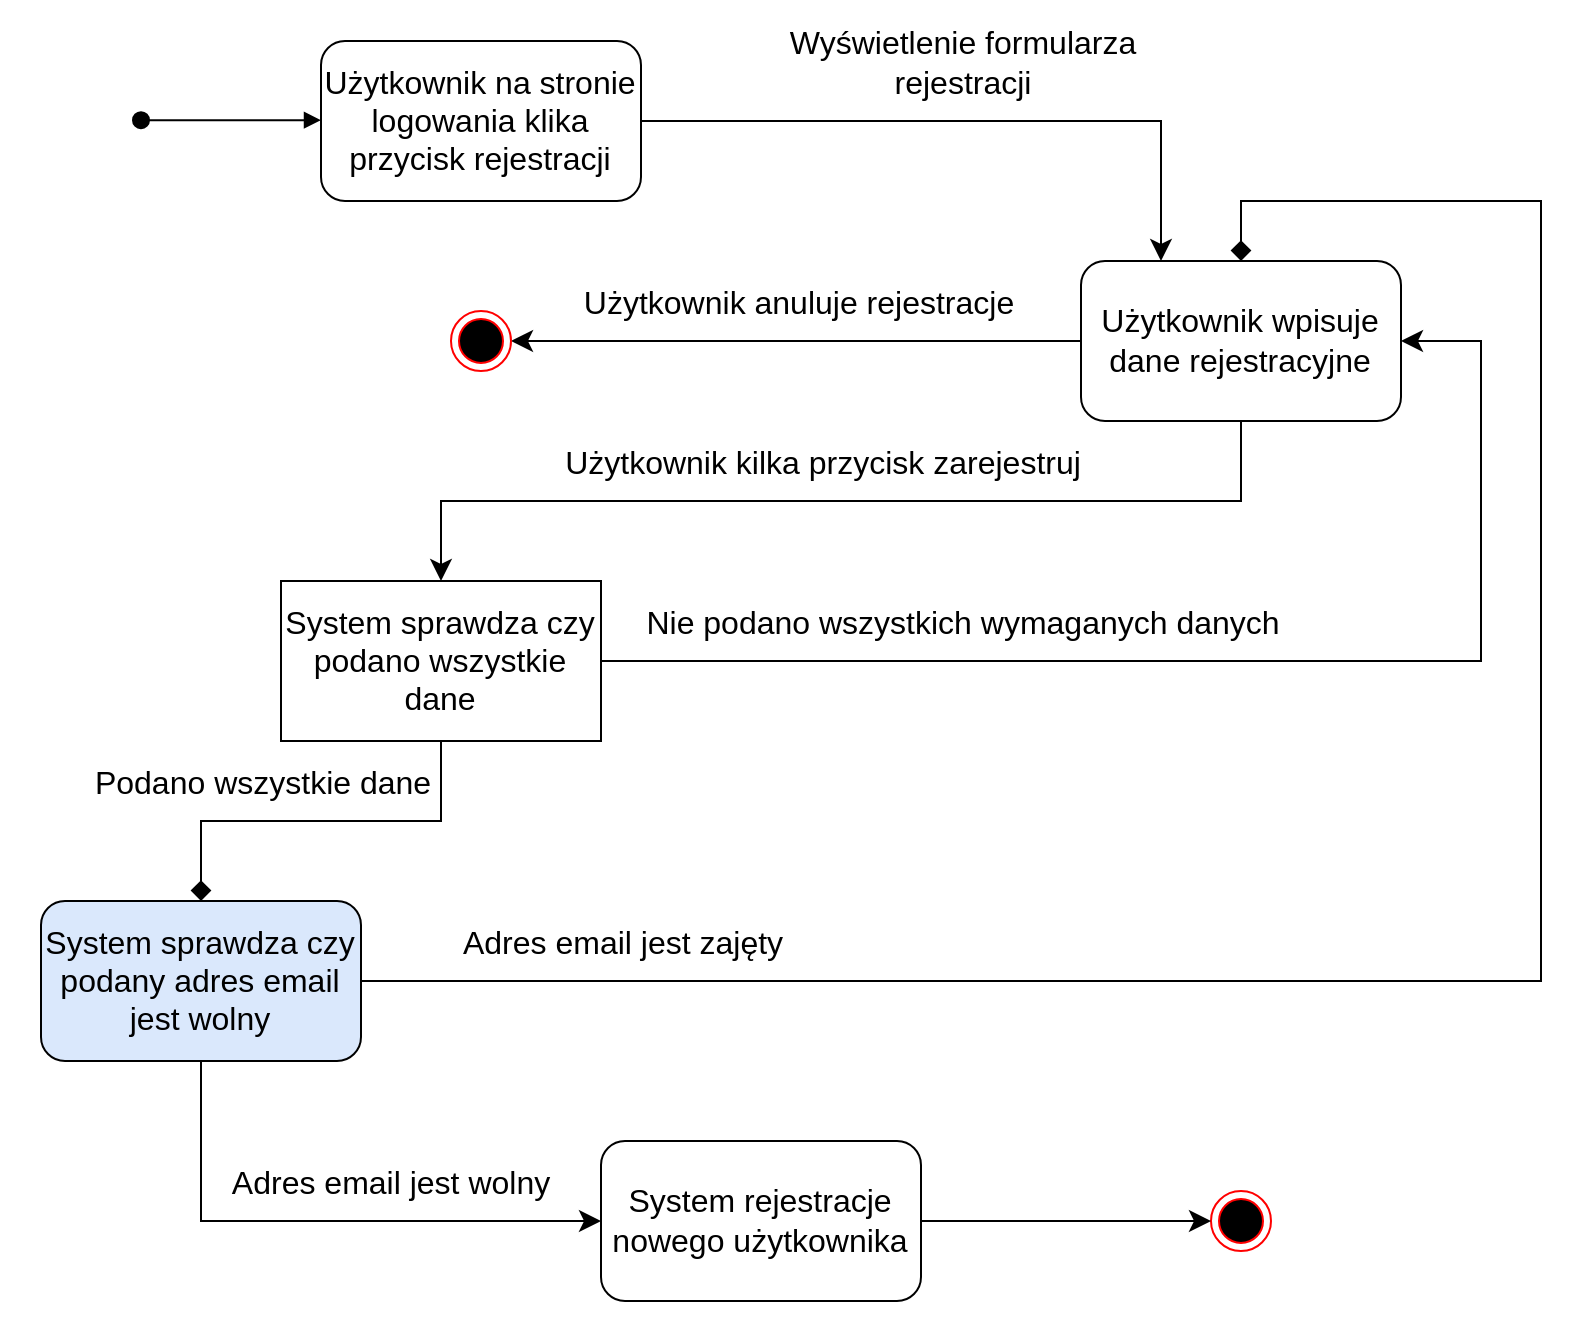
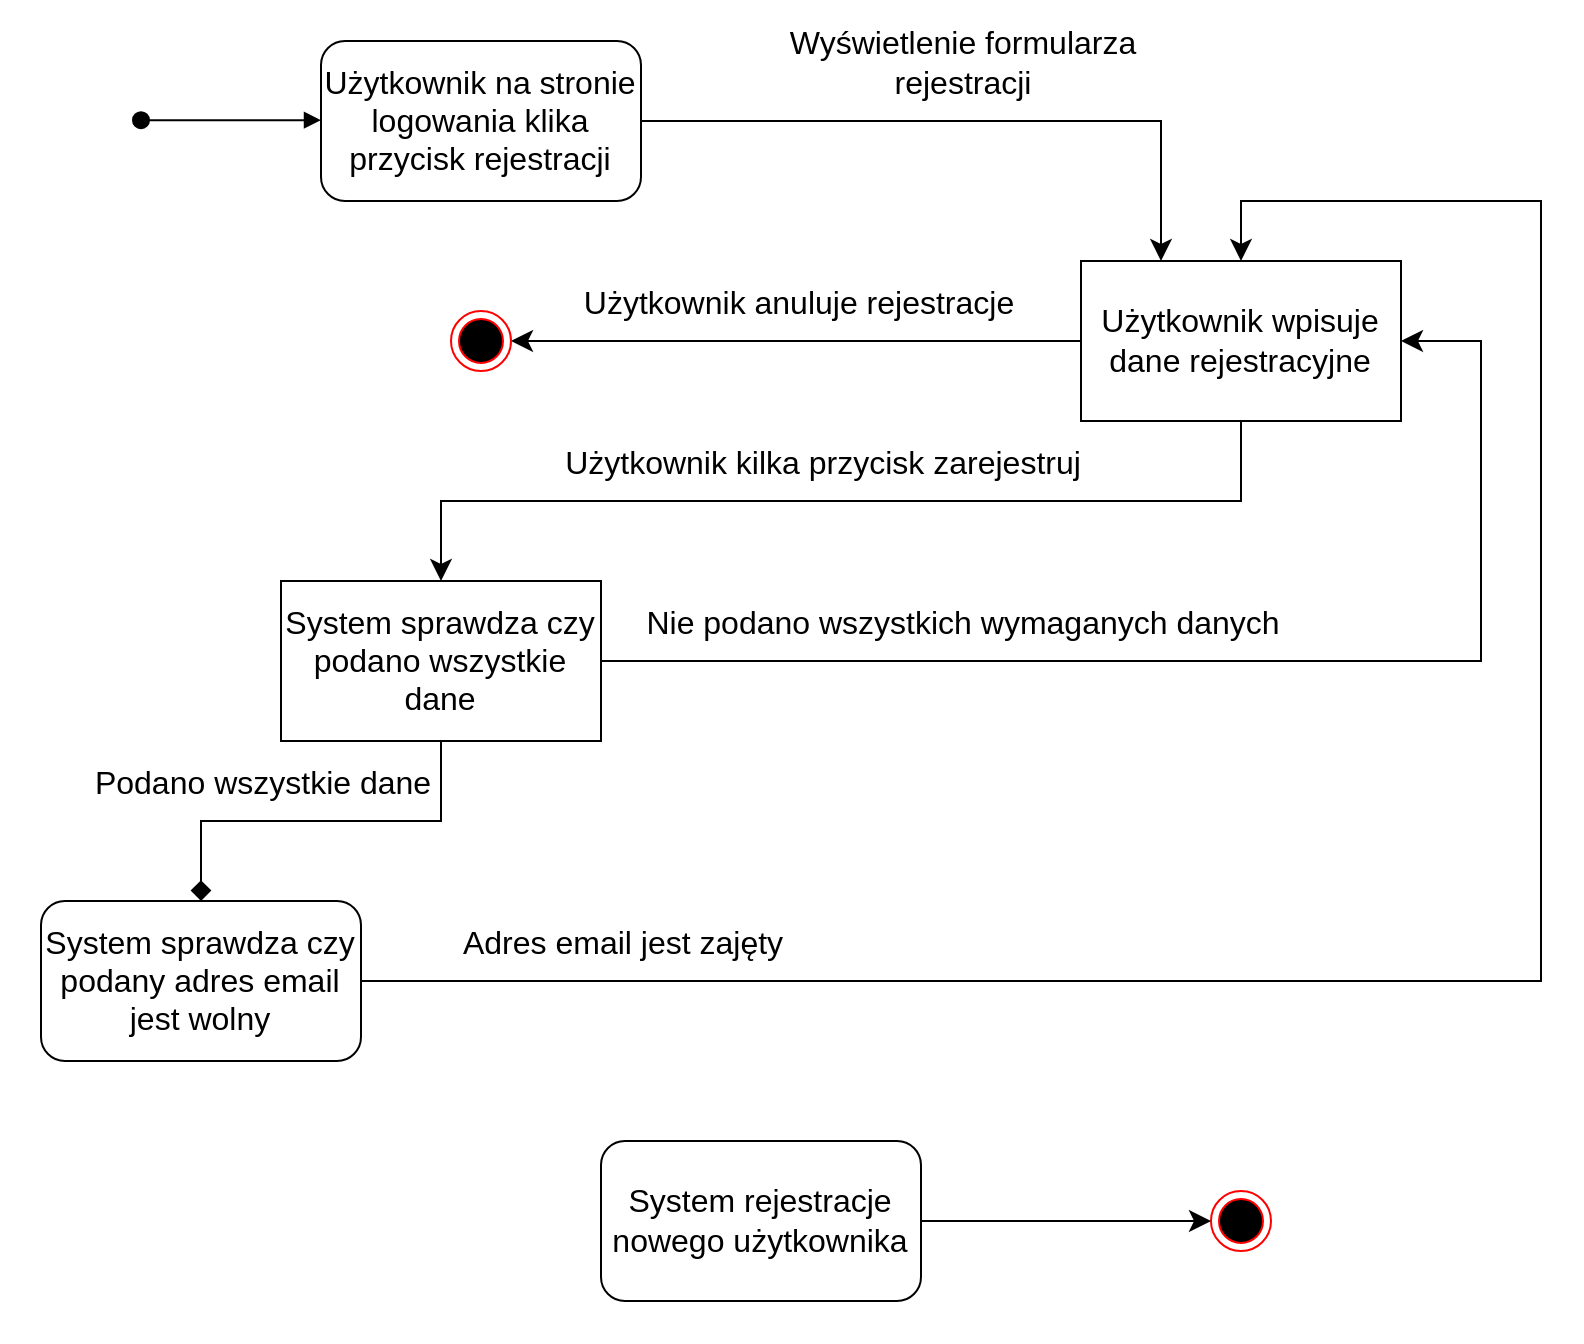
edge "System sprawdza czy podany adres email jest wolny" -> "Użytkownik wpisuje dane rejestracyjne": arrowhead diamond -> classic
node "Użytkownik wpisuje dane rejestracyjne": shape rounded rectangle -> rectangle
node "System sprawdza czy podany adres email jest wolny": fillcolor #dae8fc -> #ffffff
edge "System sprawdza czy podany adres email jest wolny" -> "System rejestracje nowego użytkownika": removed, label "Adres email jest wolny"
